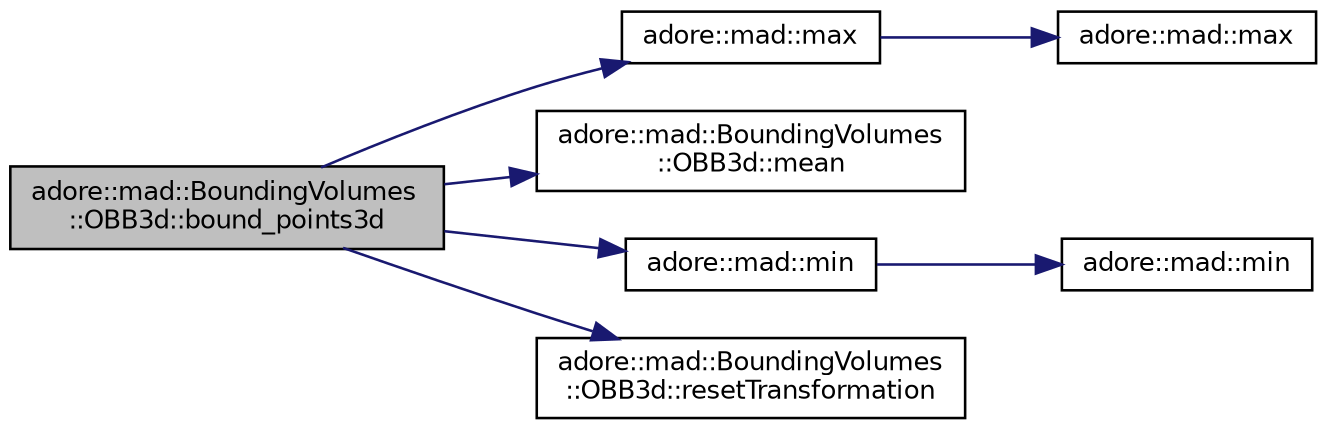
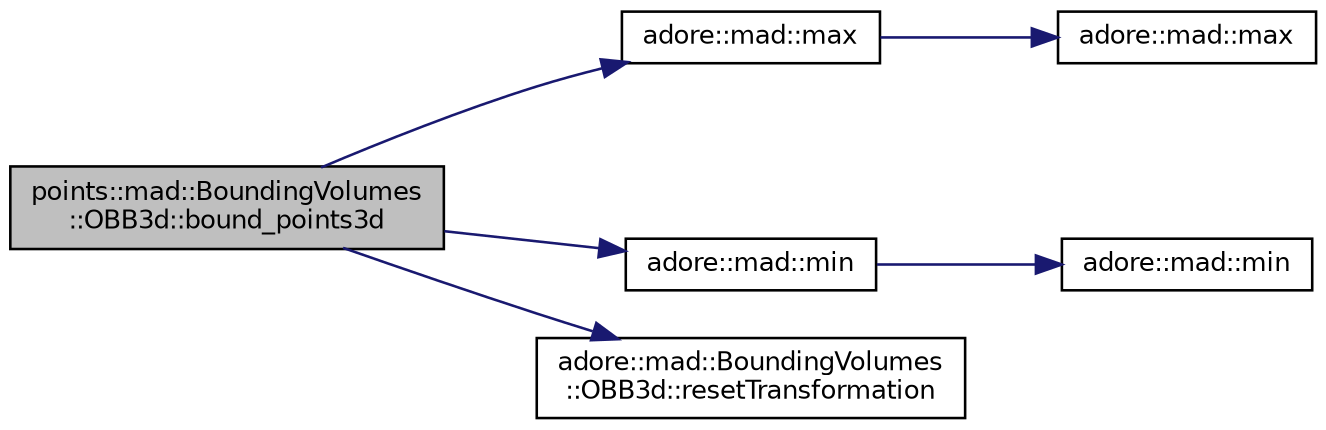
node "adore::mad::BoundingVolumes ::OBB3d::mean": removed
node "adore::mad::BoundingVolumes ::OBB3d::bound_points3d": label "adore::mad::BoundingVolumes ::OBB3d::bound_points3d" -> "points::mad::BoundingVolumes ::OBB3d::bound_points3d"
